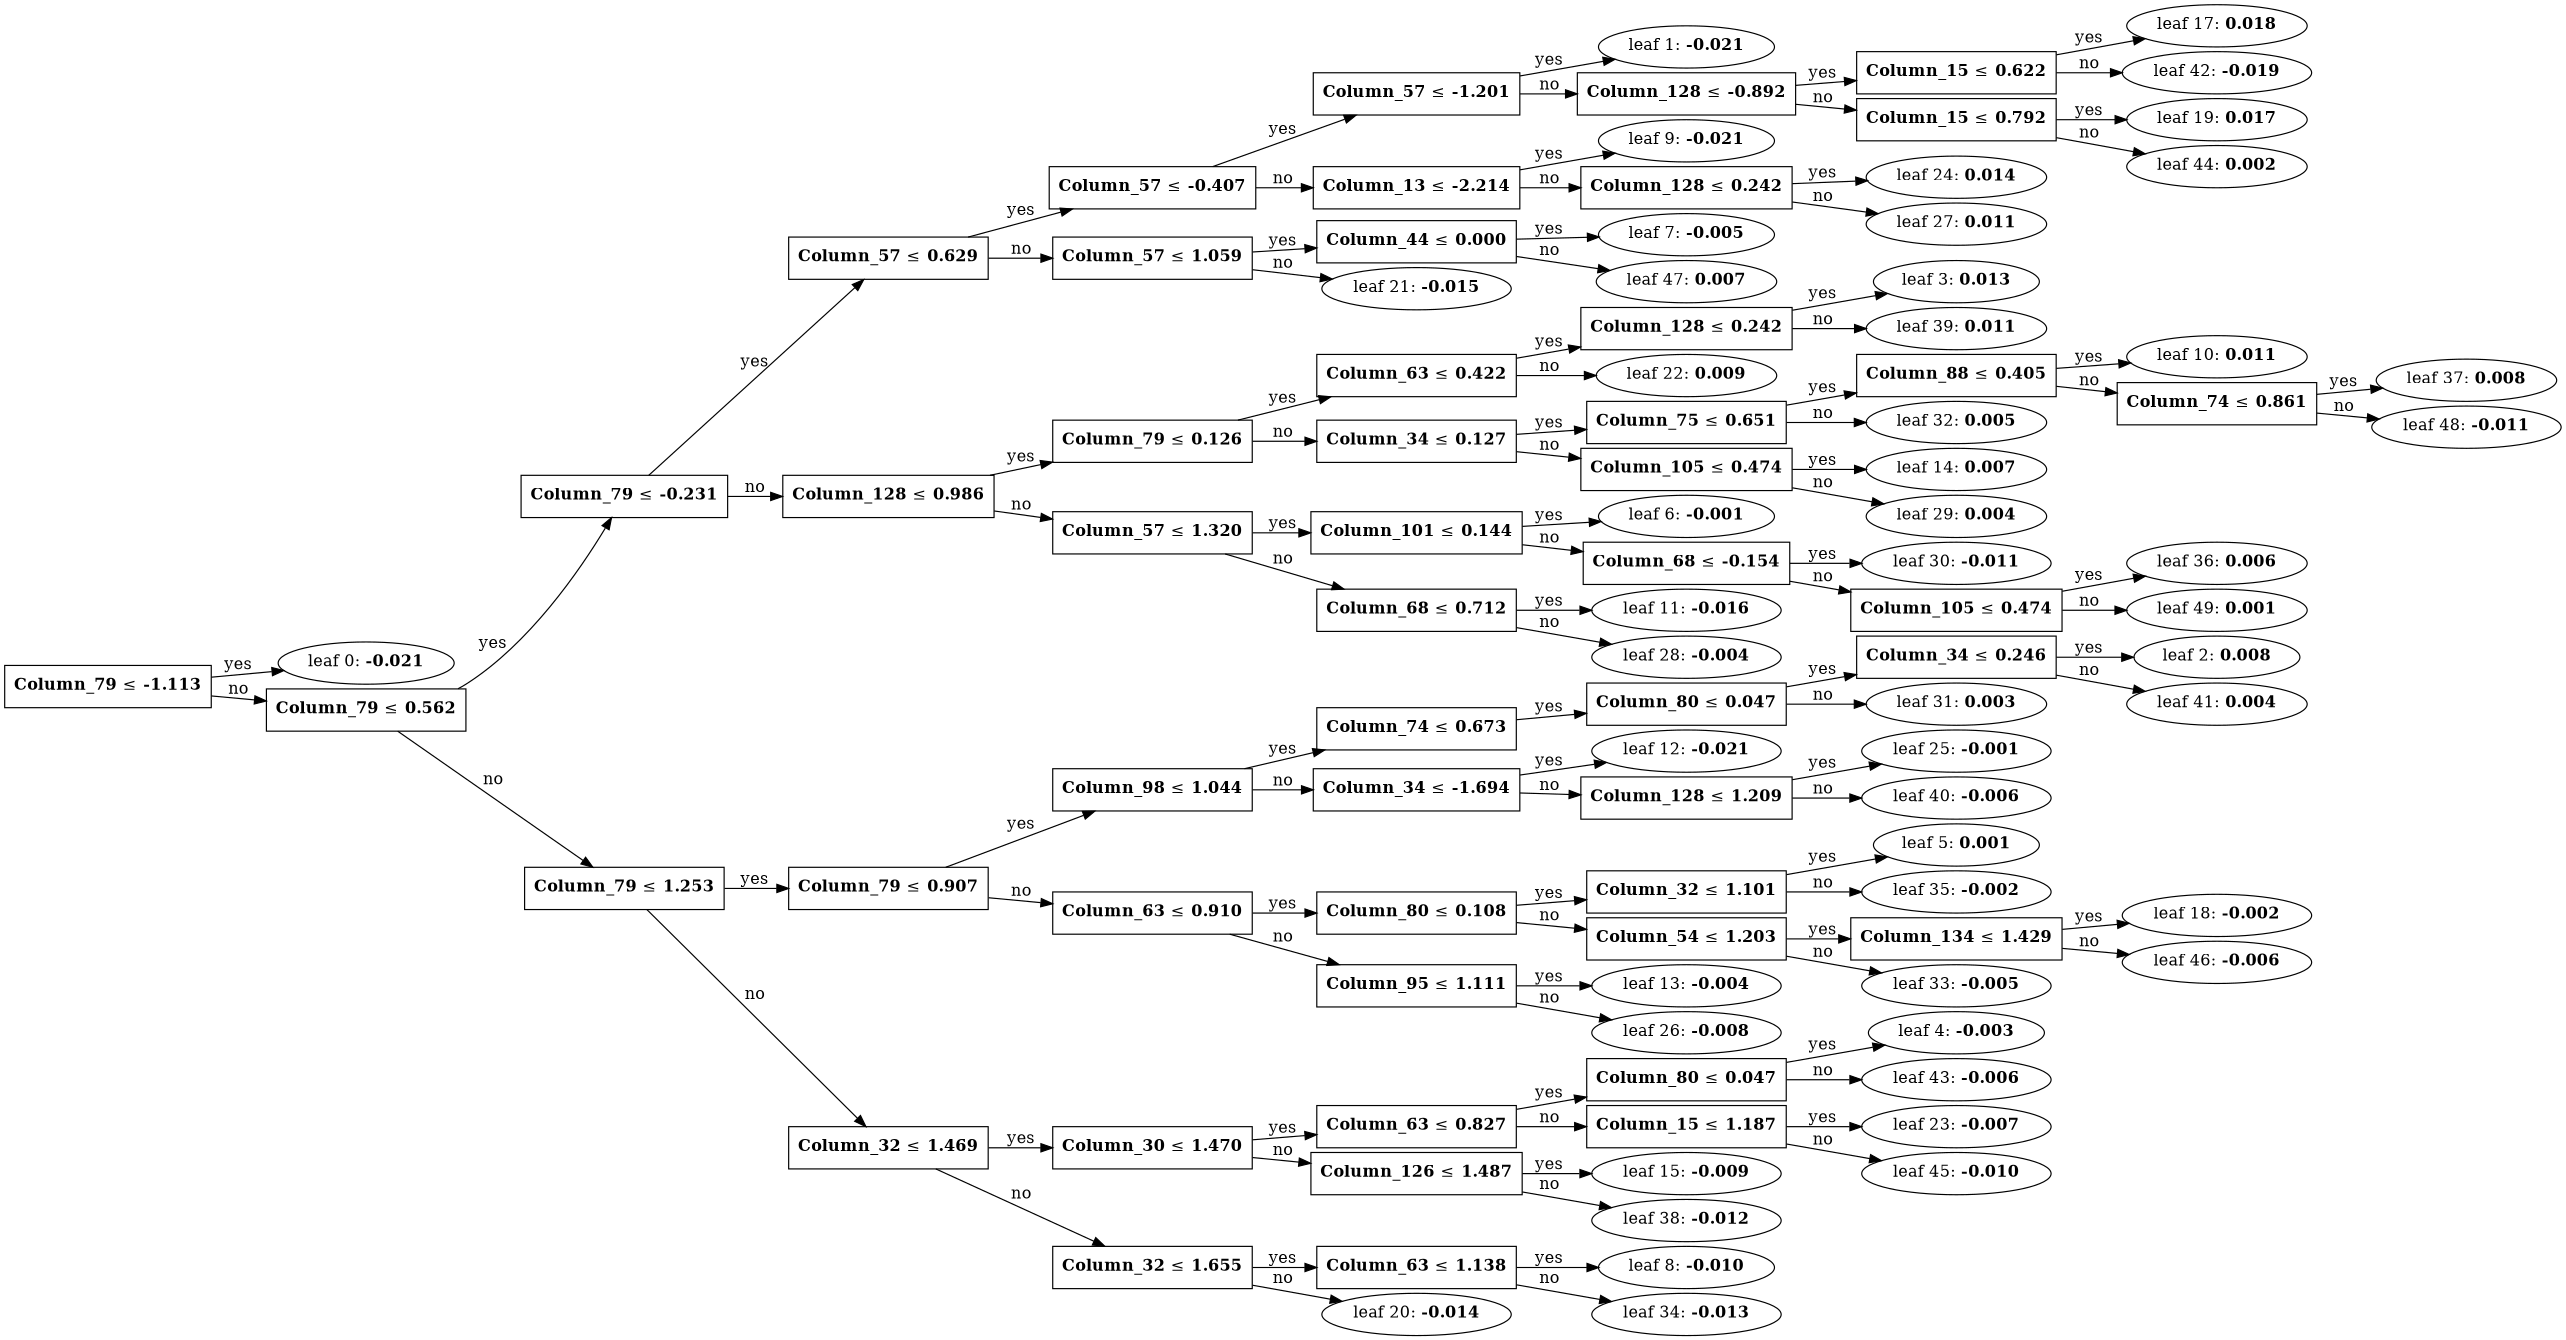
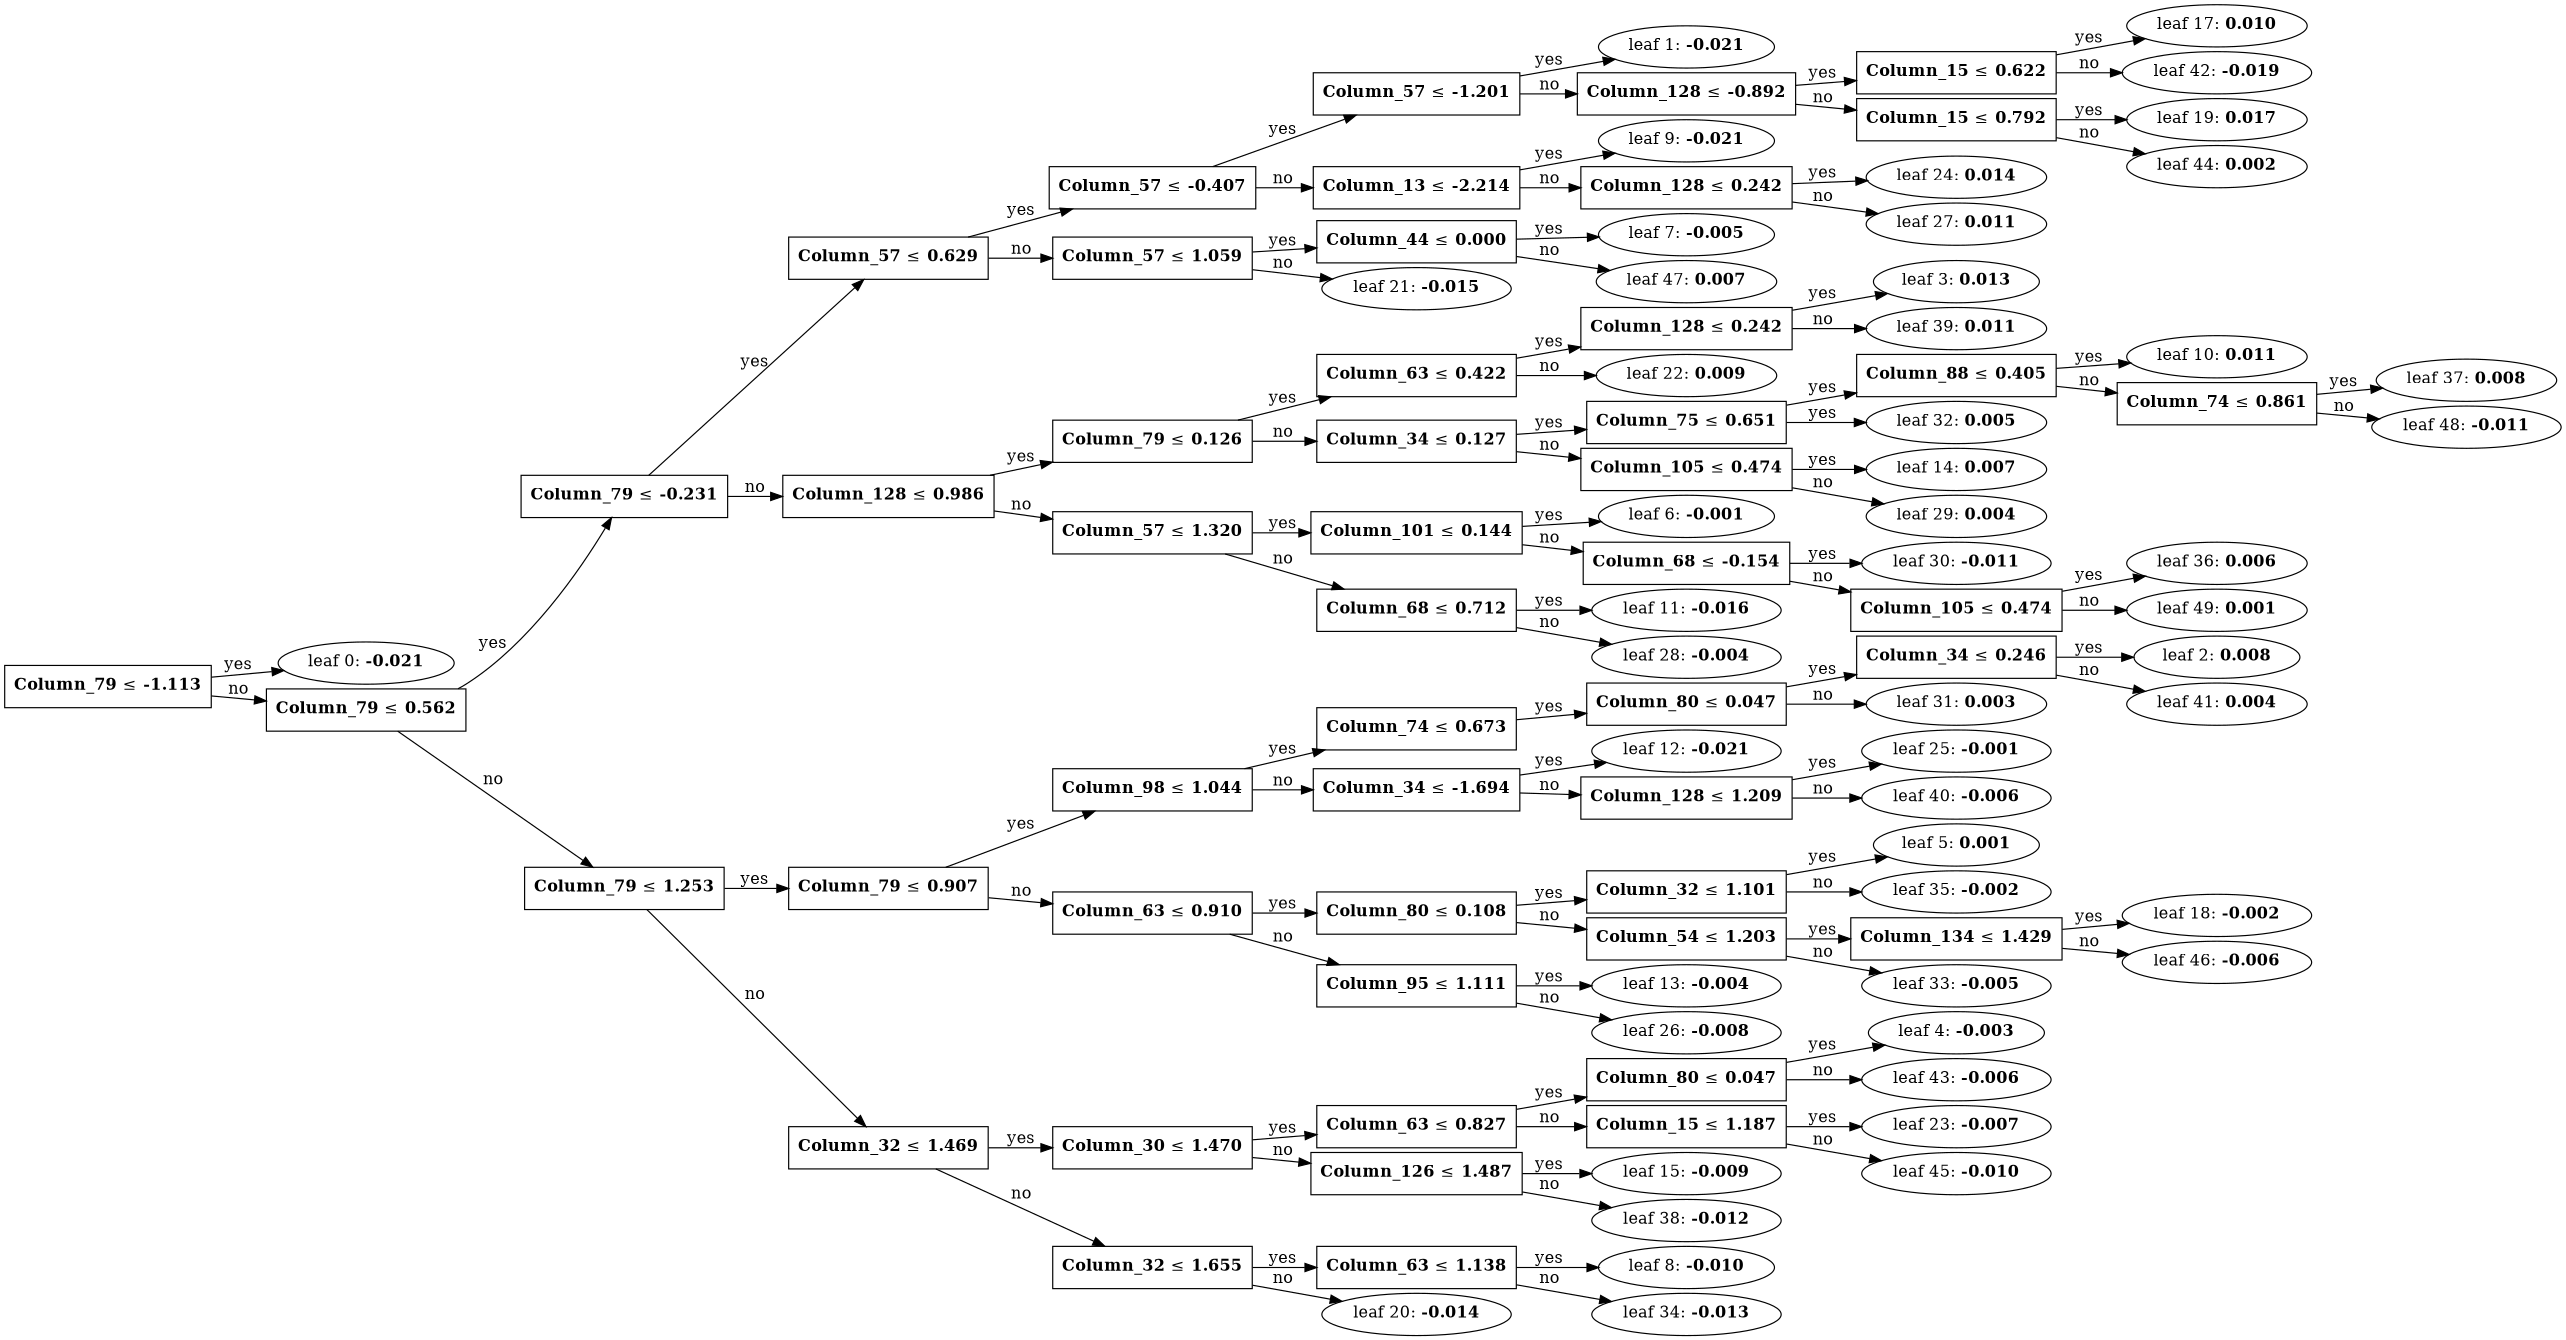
node "leaf 17:": text "0.018" -> "0.010"
edge "Column_75" -> "leaf 32:": label "no" -> "yes"
